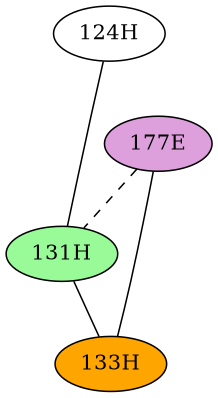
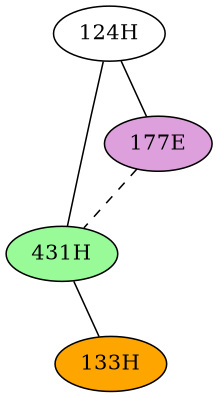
node "131H": label "131H" -> "431H"
edge "177E" -- "133H": now "177E" -- "124H"
